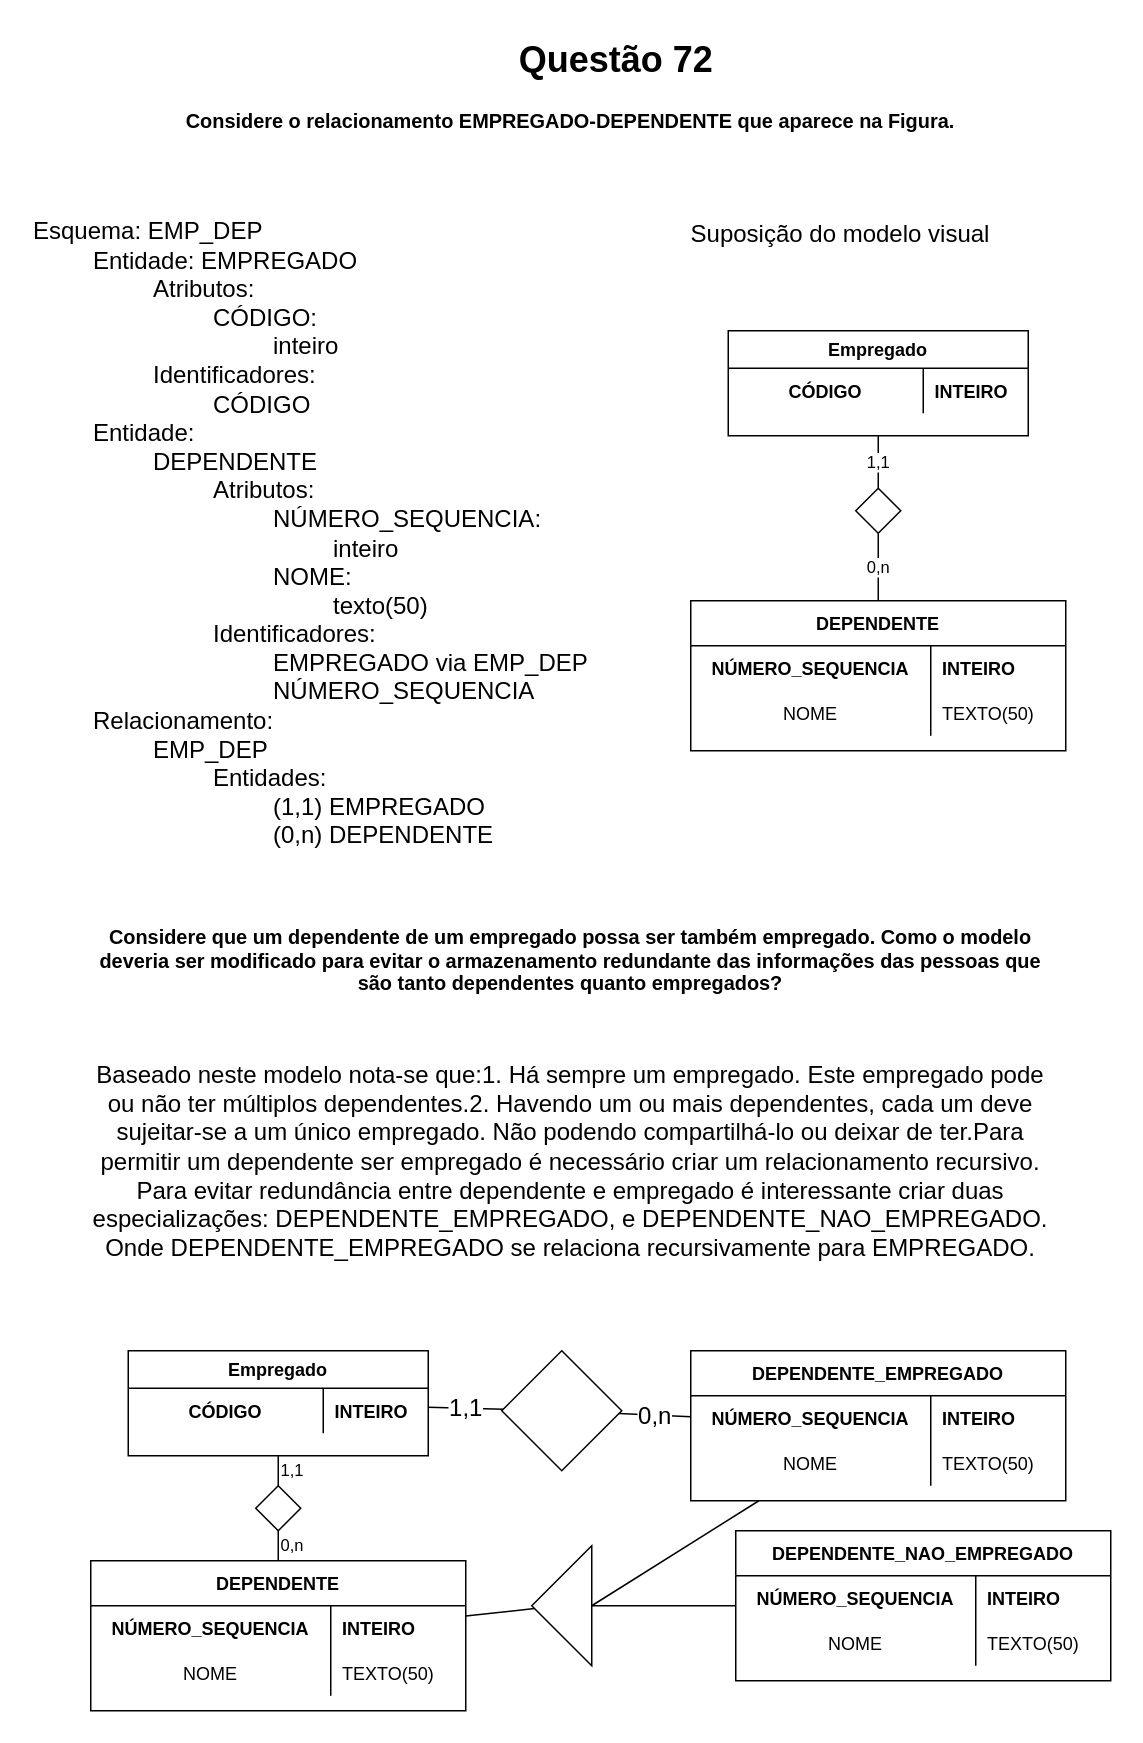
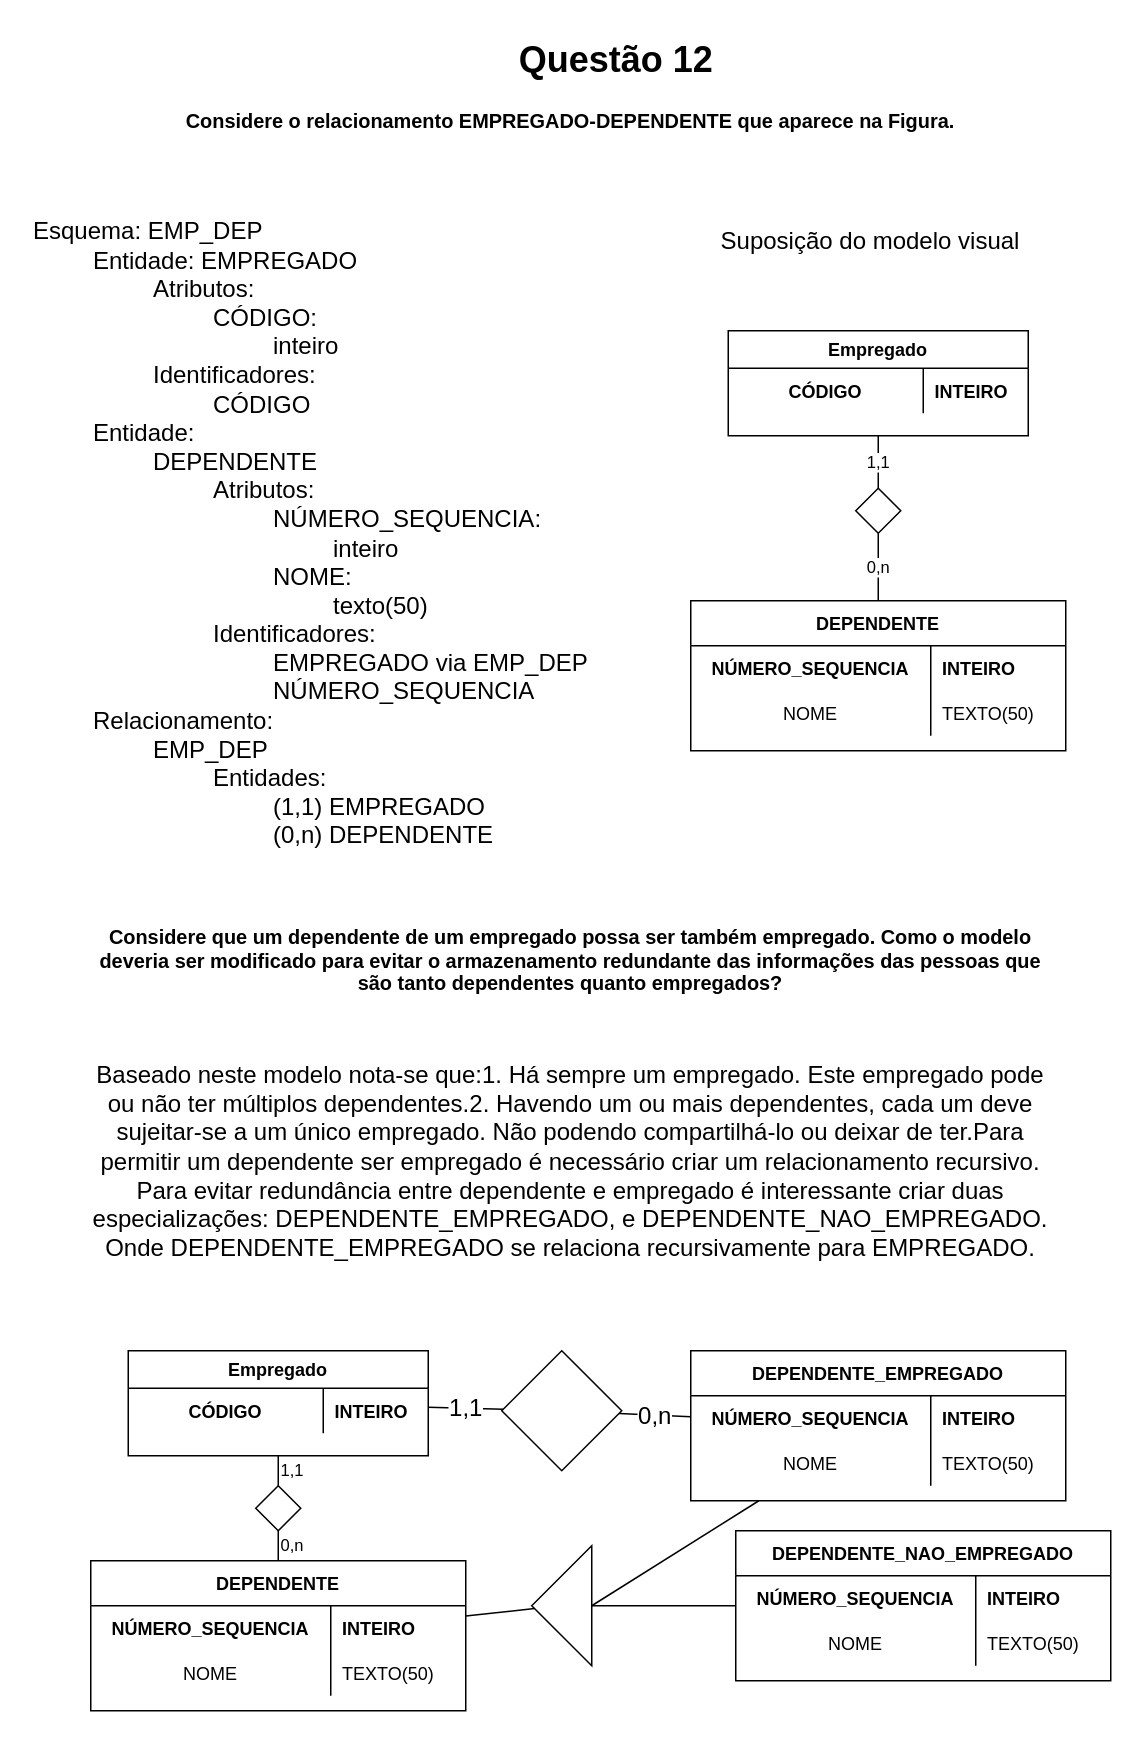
node "Questão 72": label "Questão 72" -> "Questão 12"
node "Suposição do modelo visual": moved (841, 233) -> (871, 241)
